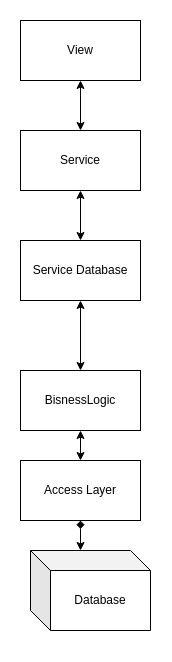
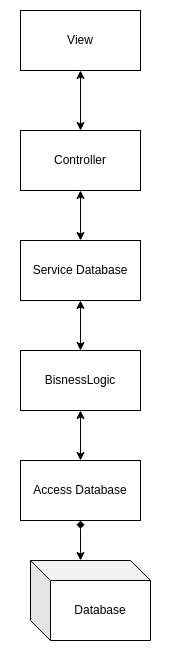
node "View": moved (81, 51) -> (81, 41)
node "Service": label "Service" -> "Controller"
node "BisnessLogic": moved (81, 401) -> (81, 381)
node "Access Layer": label "Access Layer" -> "Access Database"
node "Database": moved (91, 591) -> (91, 601)
